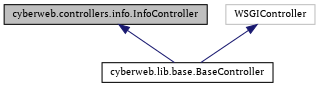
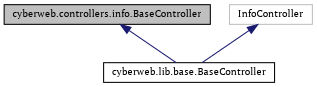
node "cyberweb.controllers.info.InfoController": label "cyberweb.controllers.info.InfoController" -> "cyberweb.controllers.info.BaseController"
node "WSGIController": label "WSGIController" -> "InfoController"
